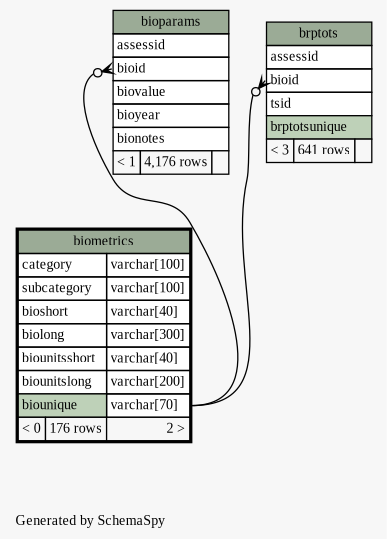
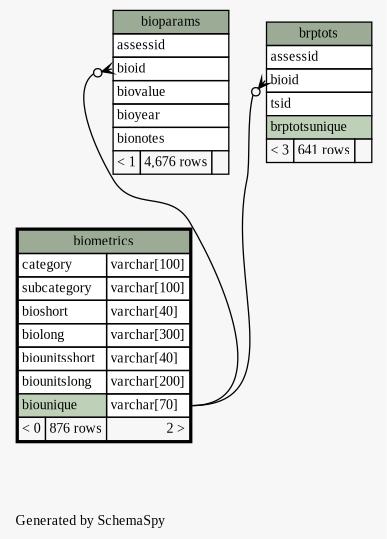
node "bioparams": text "4,176 rows" -> "4,676 rows"
node "biometrics": text "176 rows" -> "876 rows"
